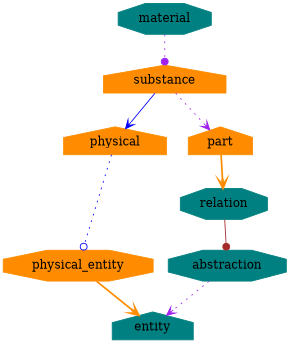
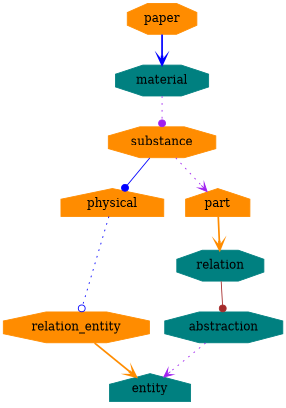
node "paper": added
node "substance": shape house -> octagon
edge "substance" -> "physical": arrowhead vee -> dot
node "physical_entity": label "physical_entity" -> "relation_entity"
